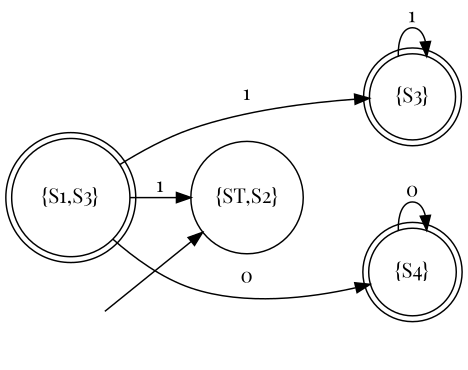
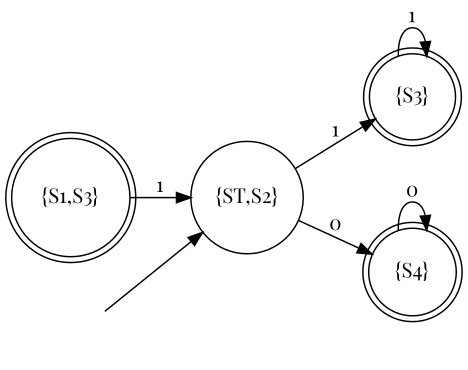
edge "{S1,S3}" -> "{S3}": now "{ST,S2}" -> "{S3}"
edge "{S1,S3}" -> "{S4}": now "{ST,S2}" -> "{S4}"
